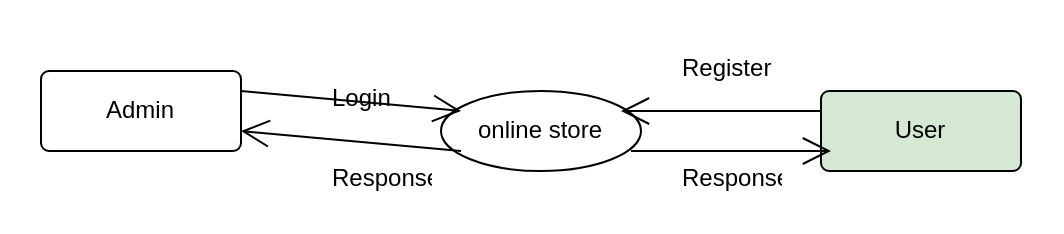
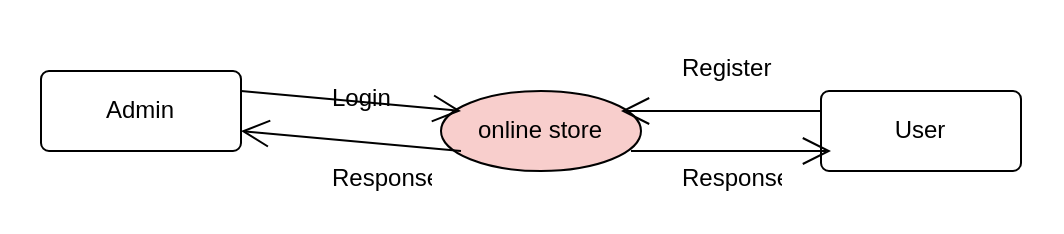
node "online store": fillcolor #ffffff -> #f8cecc
node "User": fillcolor #d5e8d4 -> #ffffff
